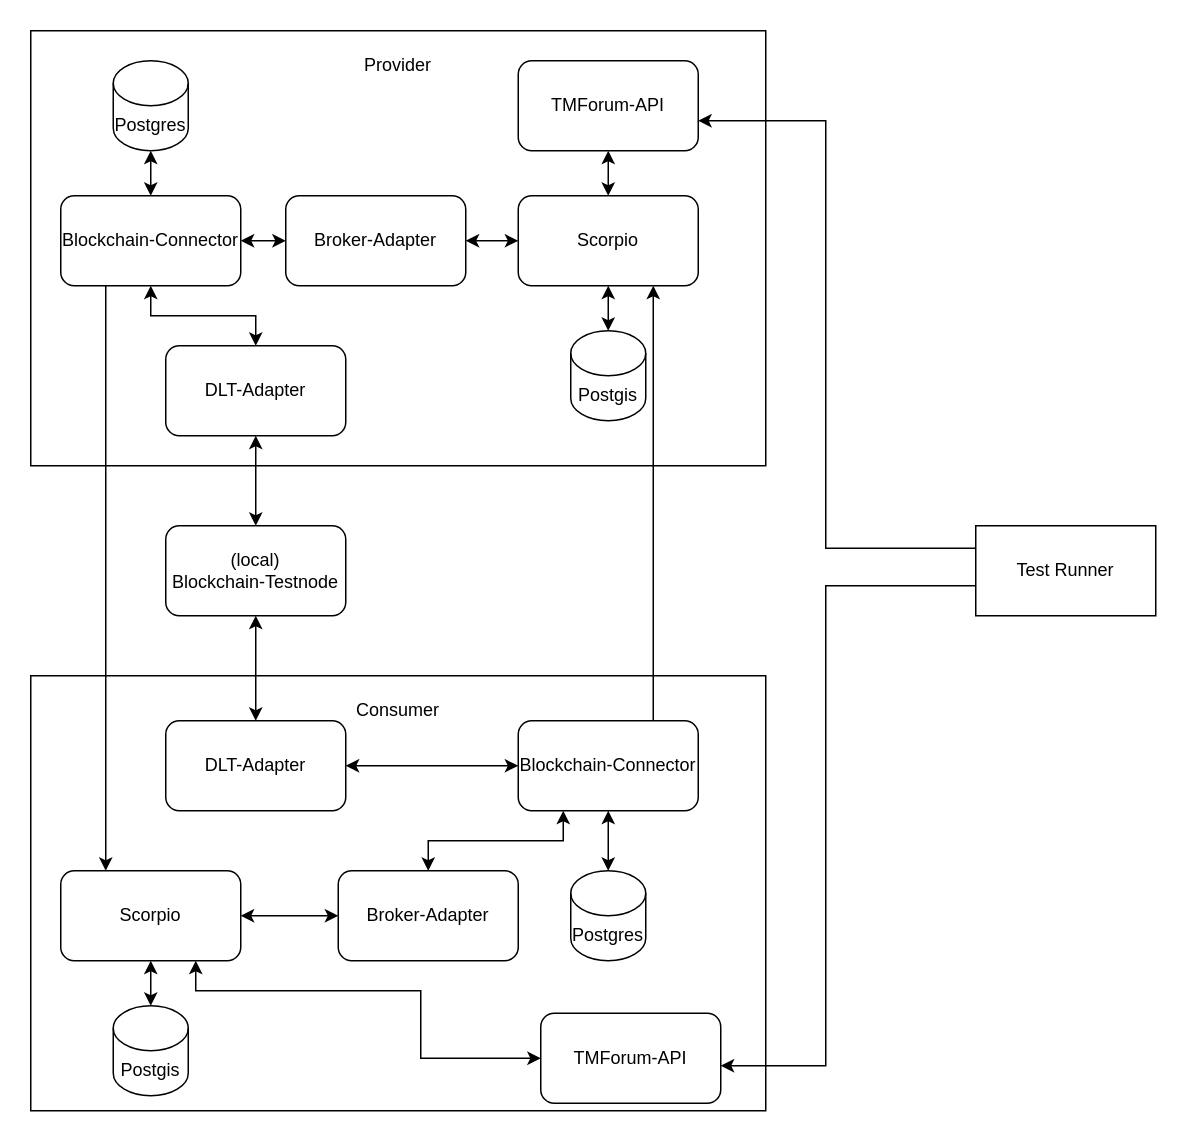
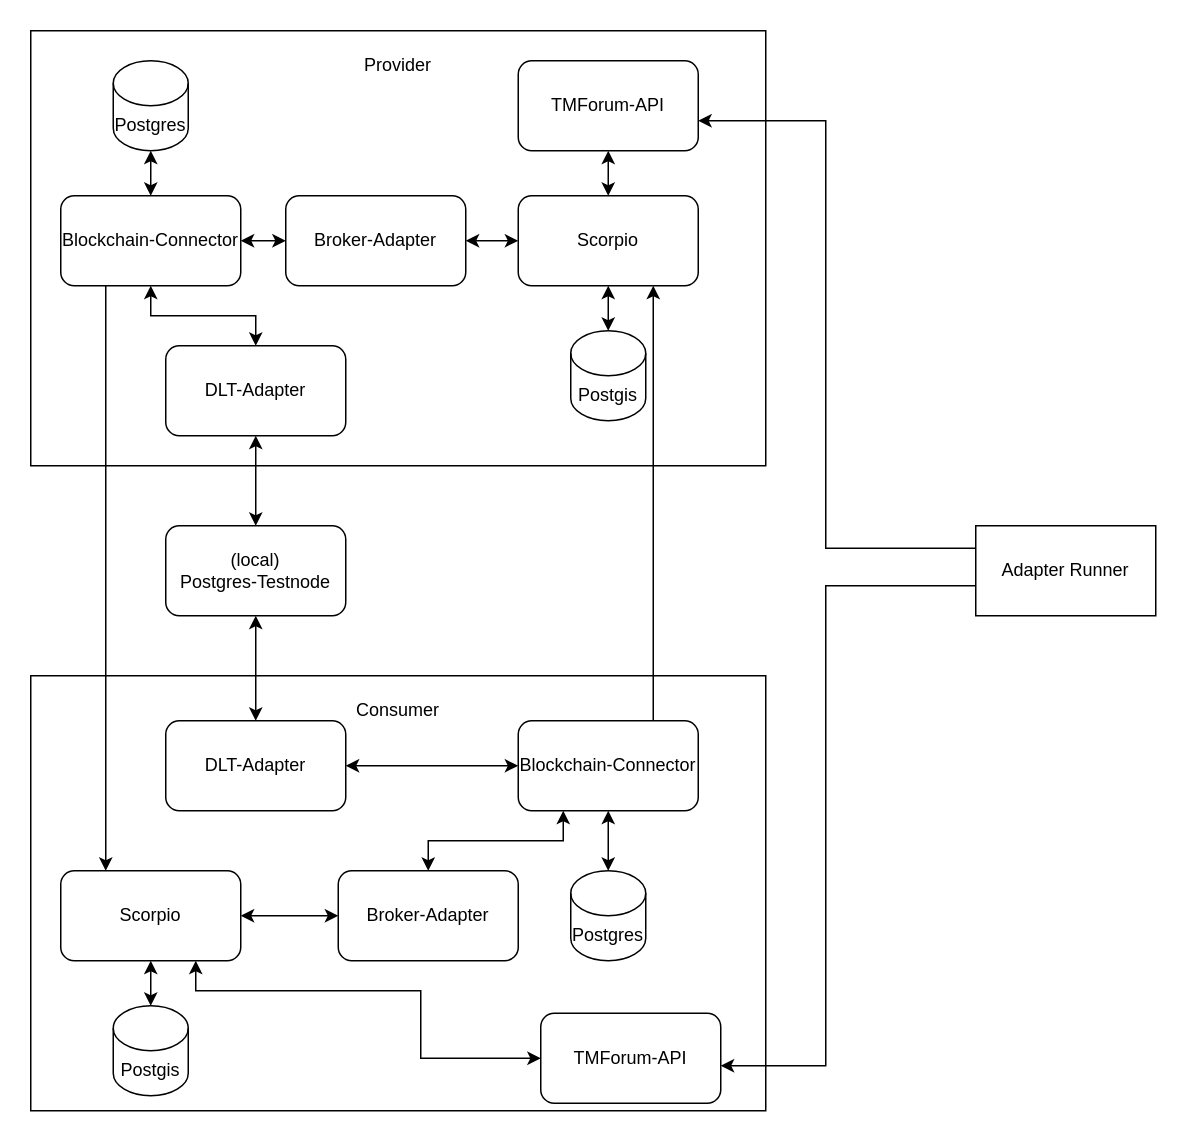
node "(local) Blockchain-Testnode": label "(local) Blockchain-Testnode" -> "(local) Postgres-Testnode"
node "Test Runner": label "Test Runner" -> "Adapter Runner"
